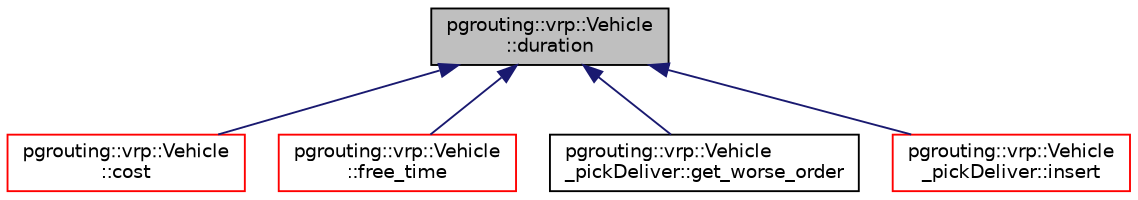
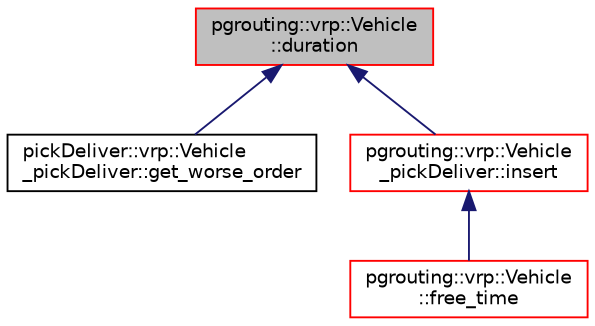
node "pgrouting::vrp::Vehicle ::duration": color black -> red
edge "pgrouting::vrp::Vehicle ::free_time" -> "pgrouting::vrp::Vehicle ::duration": now "pgrouting::vrp::Vehicle ::free_time" -> "pgrouting::vrp::Vehicle _pickDeliver::insert"
node "pgrouting::vrp::Vehicle ::cost": removed
node "pgrouting::vrp::Vehicle _pickDeliver::get_worse_order": label "pgrouting::vrp::Vehicle _pickDeliver::get_worse_order" -> "pickDeliver::vrp::Vehicle _pickDeliver::get_worse_order"
